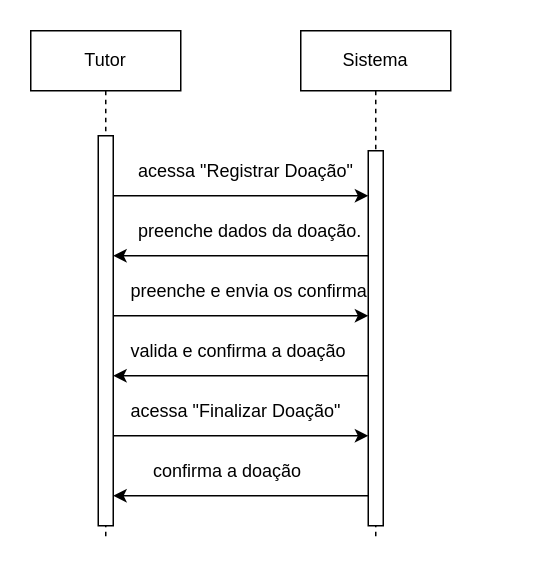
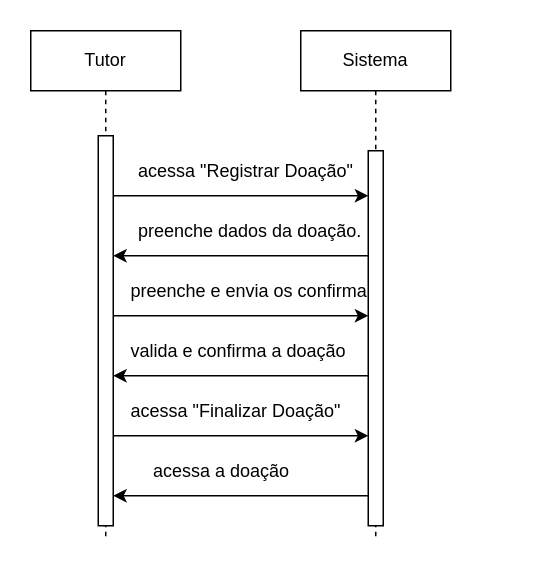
node "confirma a doação": label "confirma a doação" -> "acessa a doação"
